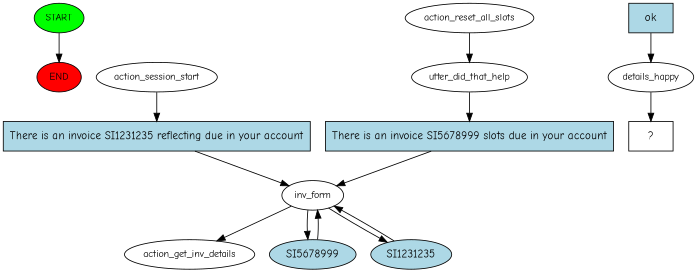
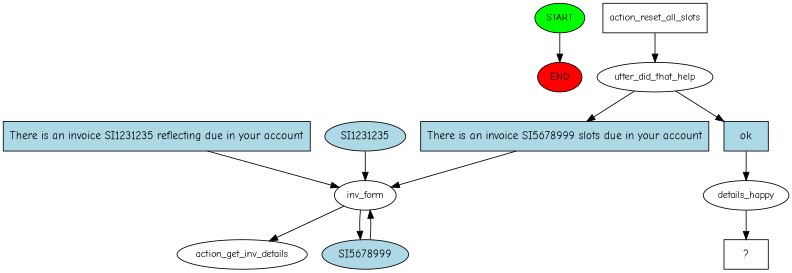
node "action_reset_all_slots": shape ellipse -> box
node "action_session_start": removed
edge "utter_did_that_help" -> "ok": added
edge "inv_form" -> "SI1231235": removed
